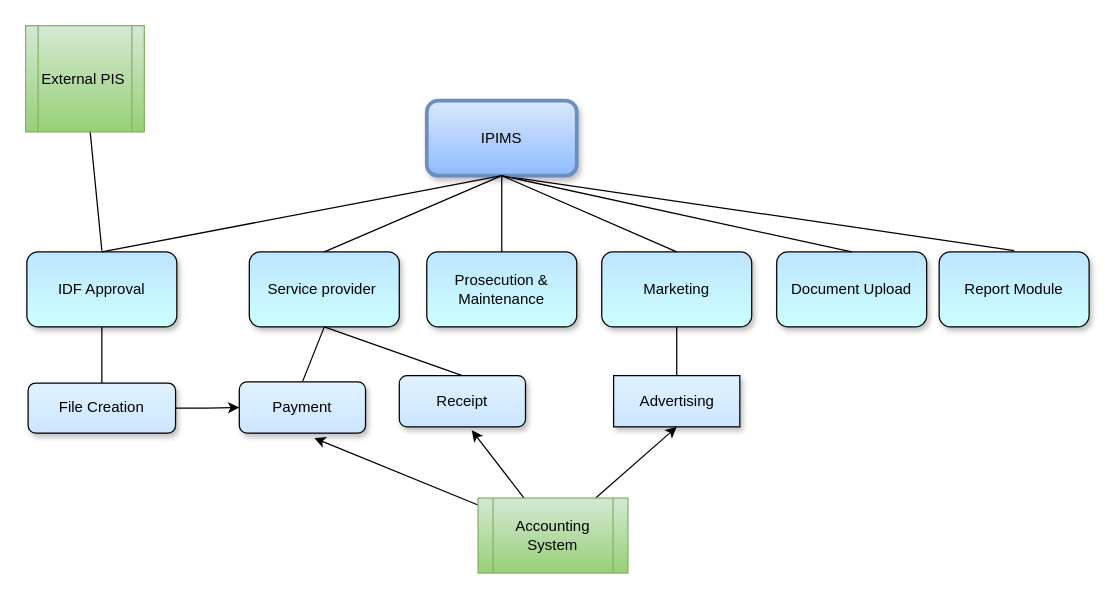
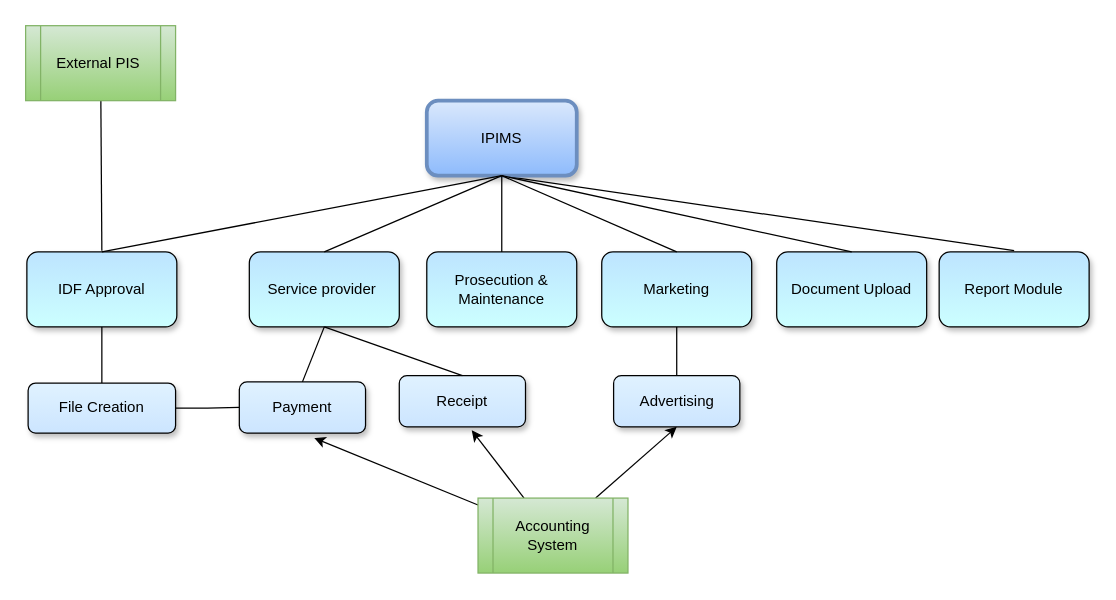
node "External PIS": size 119x106 -> 150x75
node "Advertising": shape rectangle -> rounded rectangle
edge "File Creation" -> "Payment": arrowhead classic -> none
